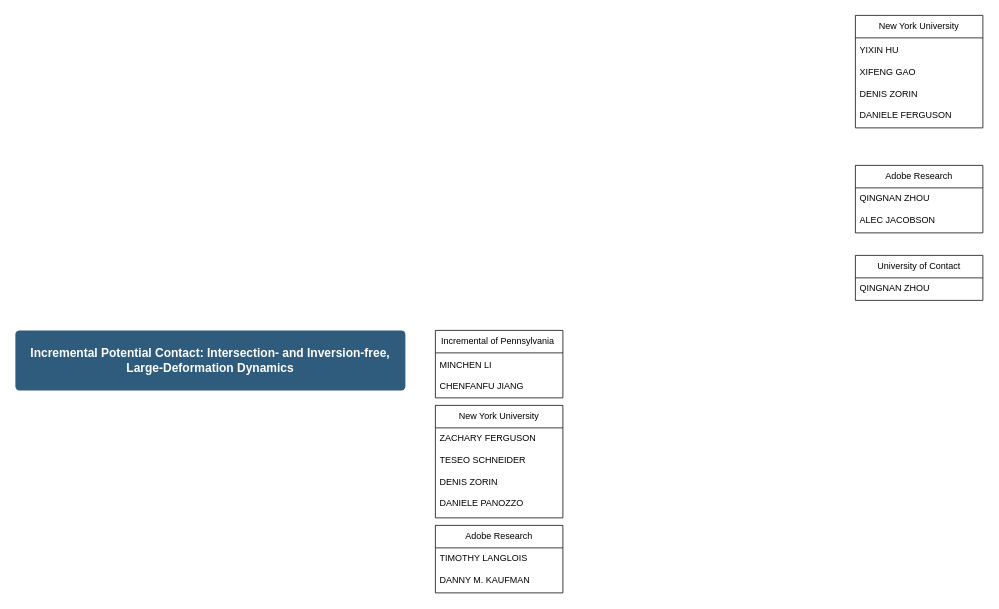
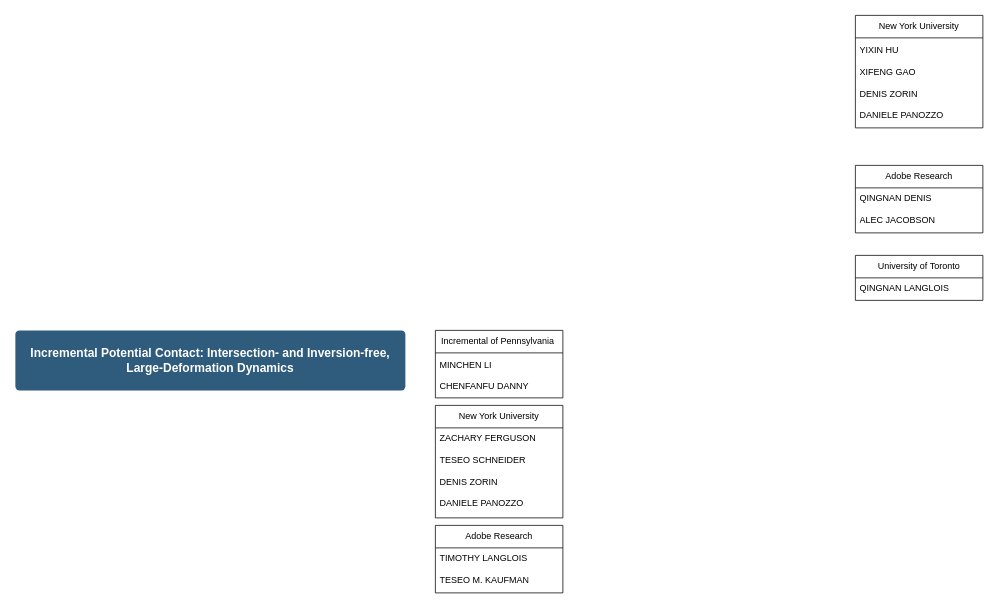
node "YIXIN HU XIFENG GAO DENIS ZORIN DANIELE FERGUSON": label "YIXIN HU XIFENG GAO DENIS ZORIN DANIELE FERGUSON" -> "YIXIN HU XIFENG GAO DENIS ZORIN DANIELE PANOZZO"
node "QINGNAN ZHOU ALEC JACOBSON": label "QINGNAN ZHOU ALEC JACOBSON" -> "QINGNAN DENIS ALEC JACOBSON"
node "University of Contact": label "University of Contact" -> "University of Toronto"
node "QINGNAN ZHOU": label "QINGNAN ZHOU" -> "QINGNAN LANGLOIS"
node "MINCHEN LI CHENFANFU JIANG": label "MINCHEN LI CHENFANFU JIANG" -> "MINCHEN LI CHENFANFU DANNY"
node "TIMOTHY LANGLOIS DANNY M. KAUFMAN": label "TIMOTHY LANGLOIS DANNY M. KAUFMAN" -> "TIMOTHY LANGLOIS TESEO M. KAUFMAN"
